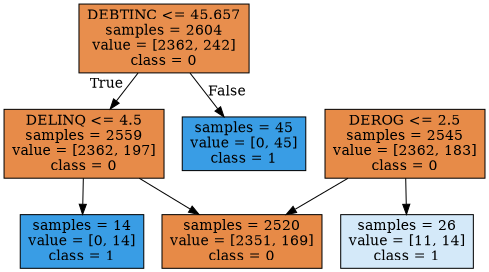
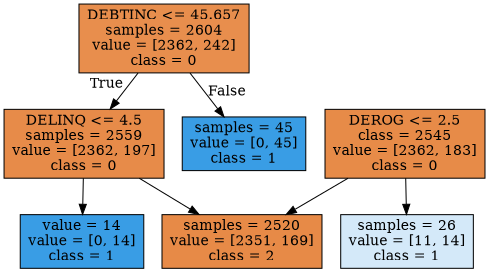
node "DEROG <= 2.5 samples = 2545 value = [2362, 183] class = 0": label "DEROG <= 2.5 samples = 2545 value = [2362, 183] class = 0" -> "DEROG <= 2.5 class = 2545 value = [2362, 183] class = 0"
node "samples = 14 value = [0, 14] class = 1": label "samples = 14 value = [0, 14] class = 1" -> "value = 14 value = [0, 14] class = 1"
node "samples = 2520 value = [2351, 169] class = 0": label "samples = 2520 value = [2351, 169] class = 0" -> "samples = 2520 value = [2351, 169] class = 2"
